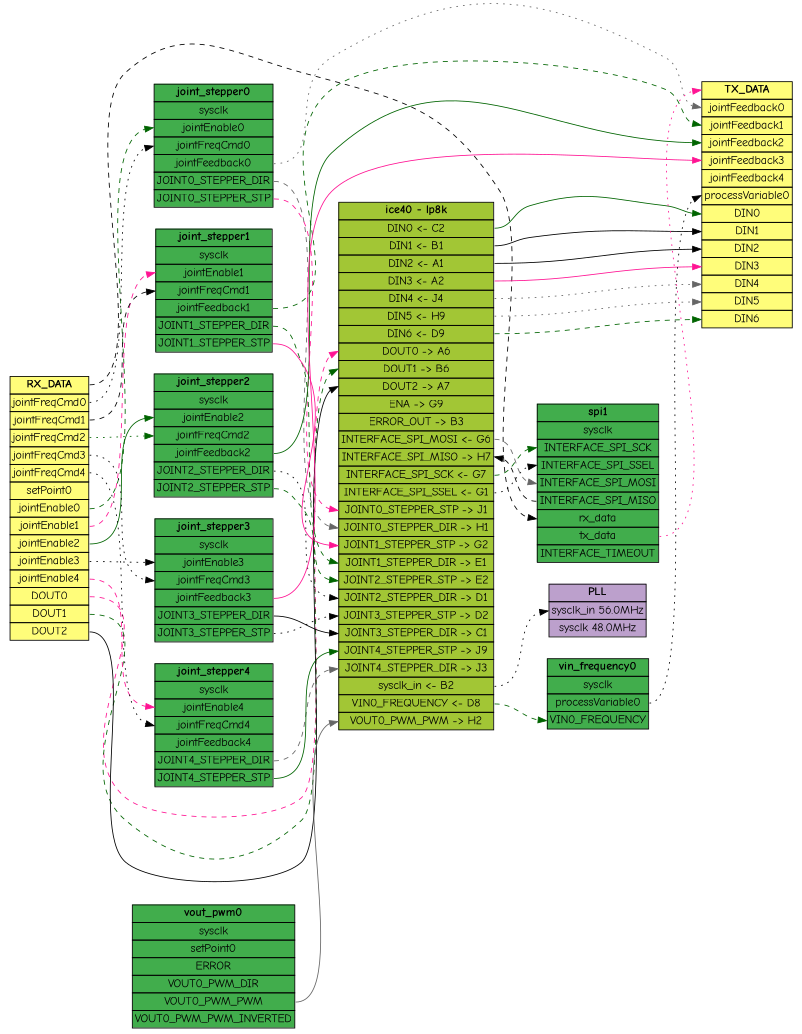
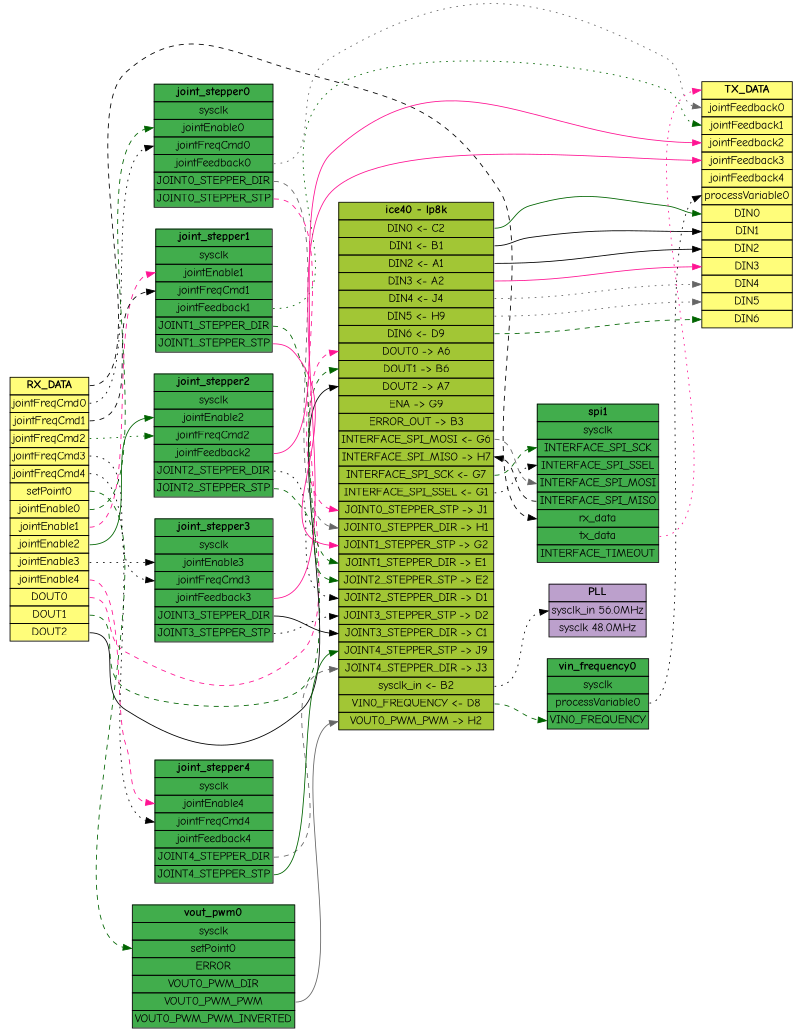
edge "joint_stepper1" -> "TX_DATA": style dashed -> dotted
edge "joint_stepper2" -> "TX_DATA": color darkgreen -> deeppink
edge "RX_DATA" -> "vout_pwm0": added
